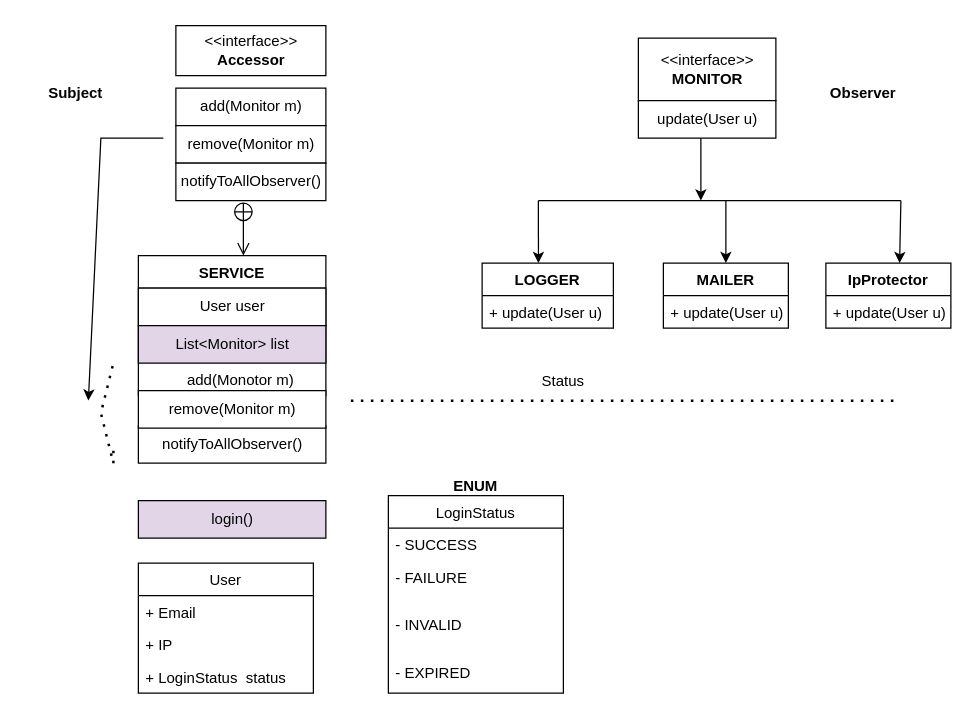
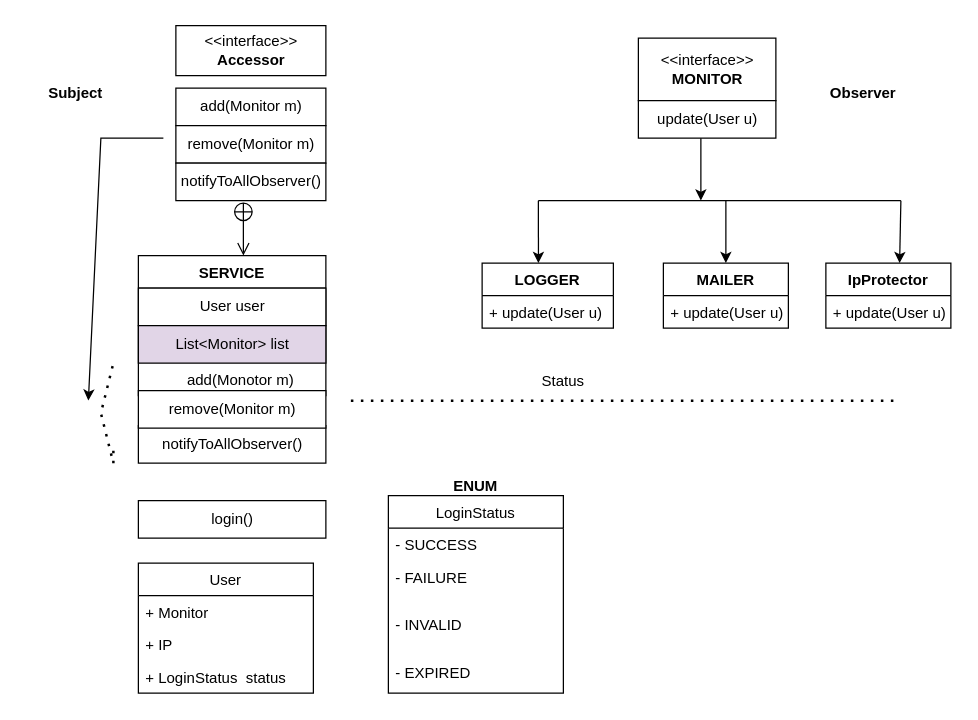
node "login()": fillcolor #e1d5e7 -> #ffffff
node "+ Email": label "+ Email" -> "+ Monitor"
